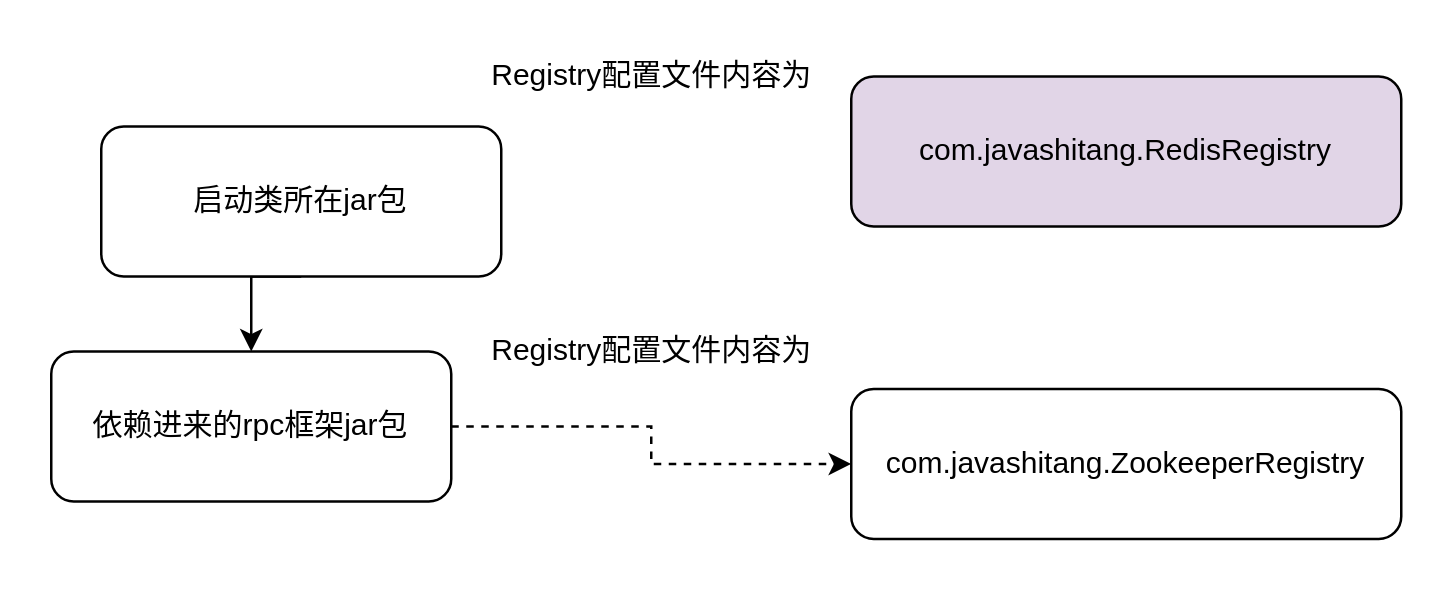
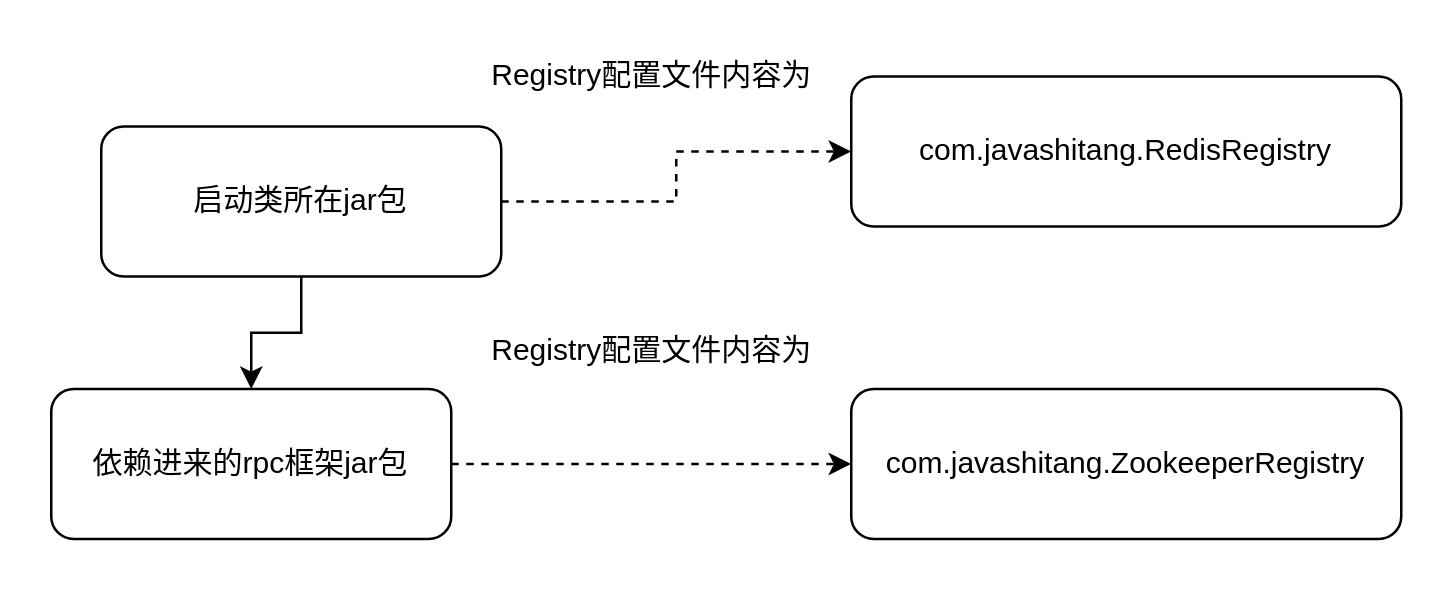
node "com.javashitang.RedisRegistry": fillcolor #e1d5e7 -> #ffffff
edge "启动类所在jar包" -> "com.javashitang.RedisRegistry": added
node "依赖进来的rpc框架jar包": moved (251, 426) -> (251, 464)
